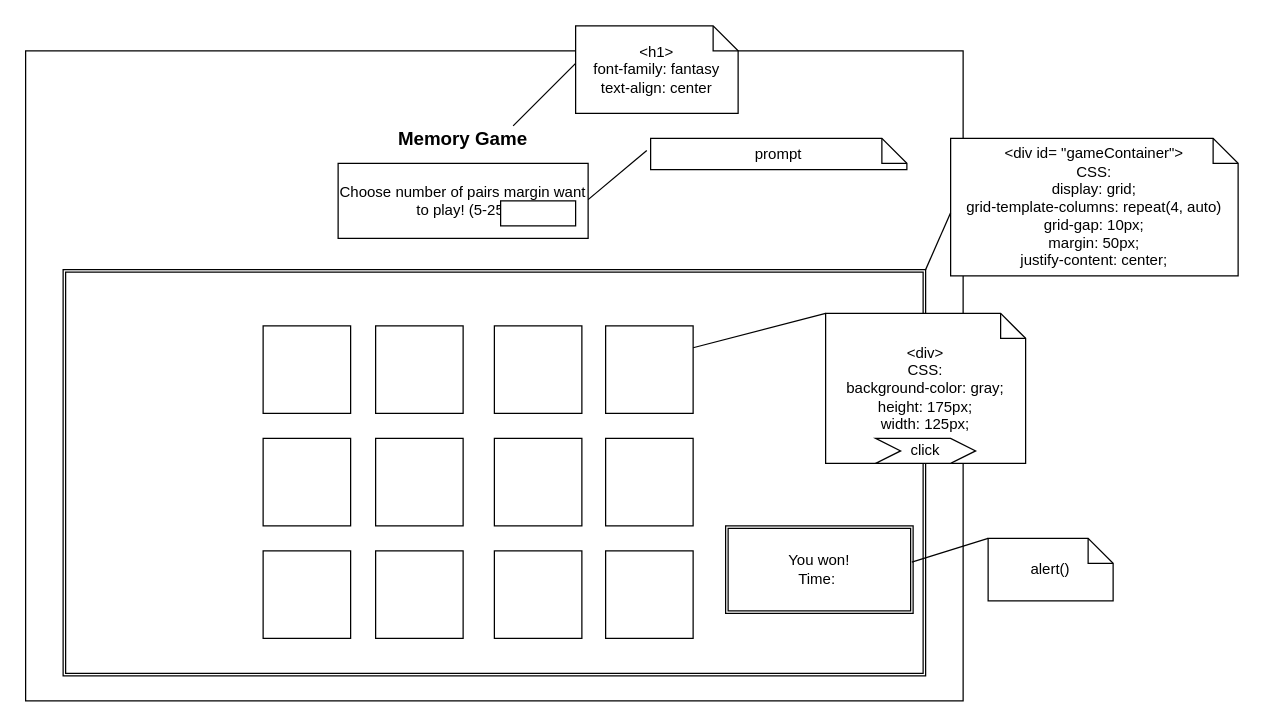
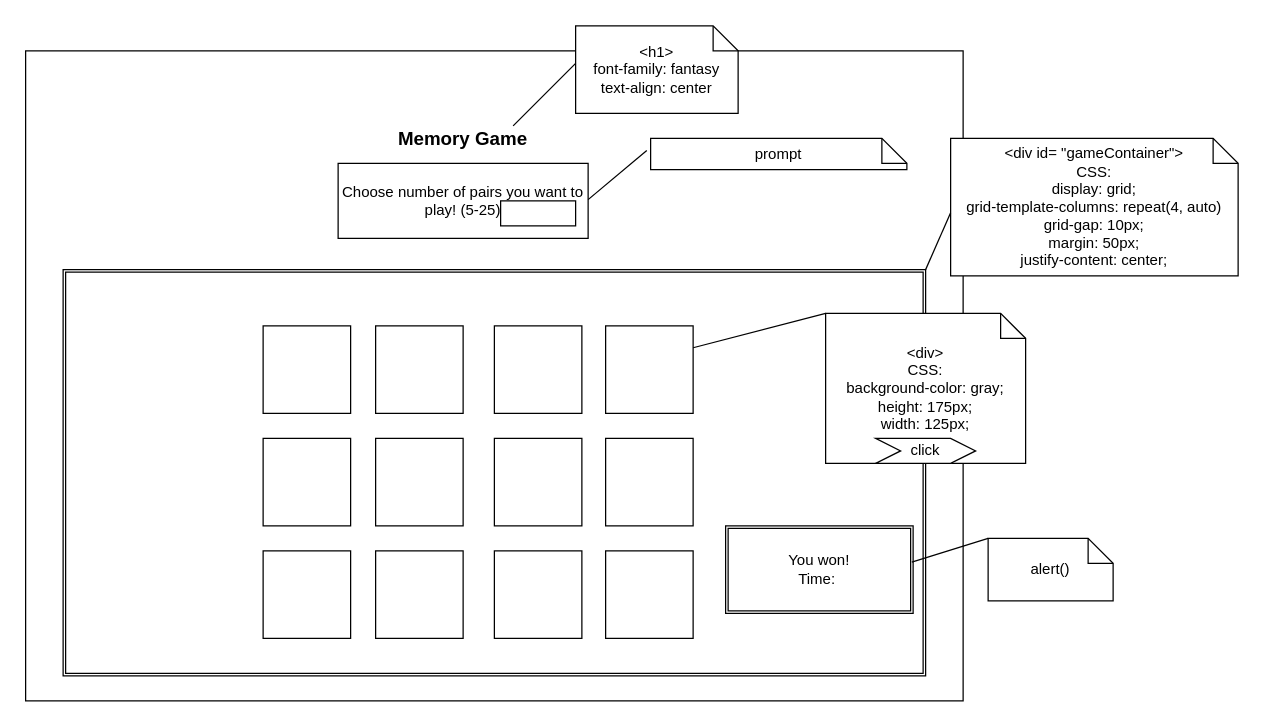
node "Choose number of pairs margin want to play! (5-25)": label "Choose number of pairs margin want to play! (5-25)" -> "Choose number of pairs you want to play! (5-25)"
